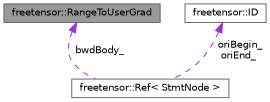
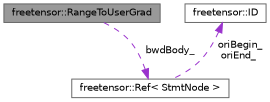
edge "freetensor::Ref< StmtNode >" -> "freetensor::RangeToUserGrad": reversed
